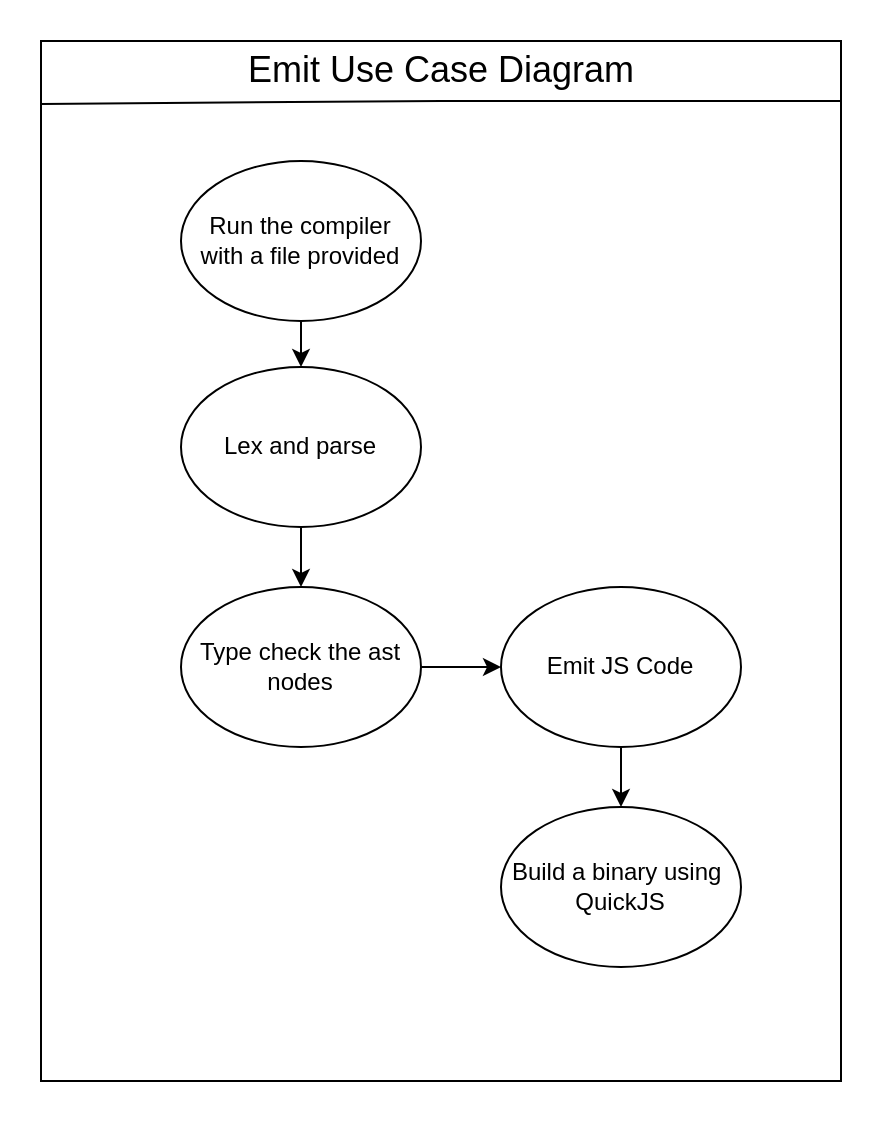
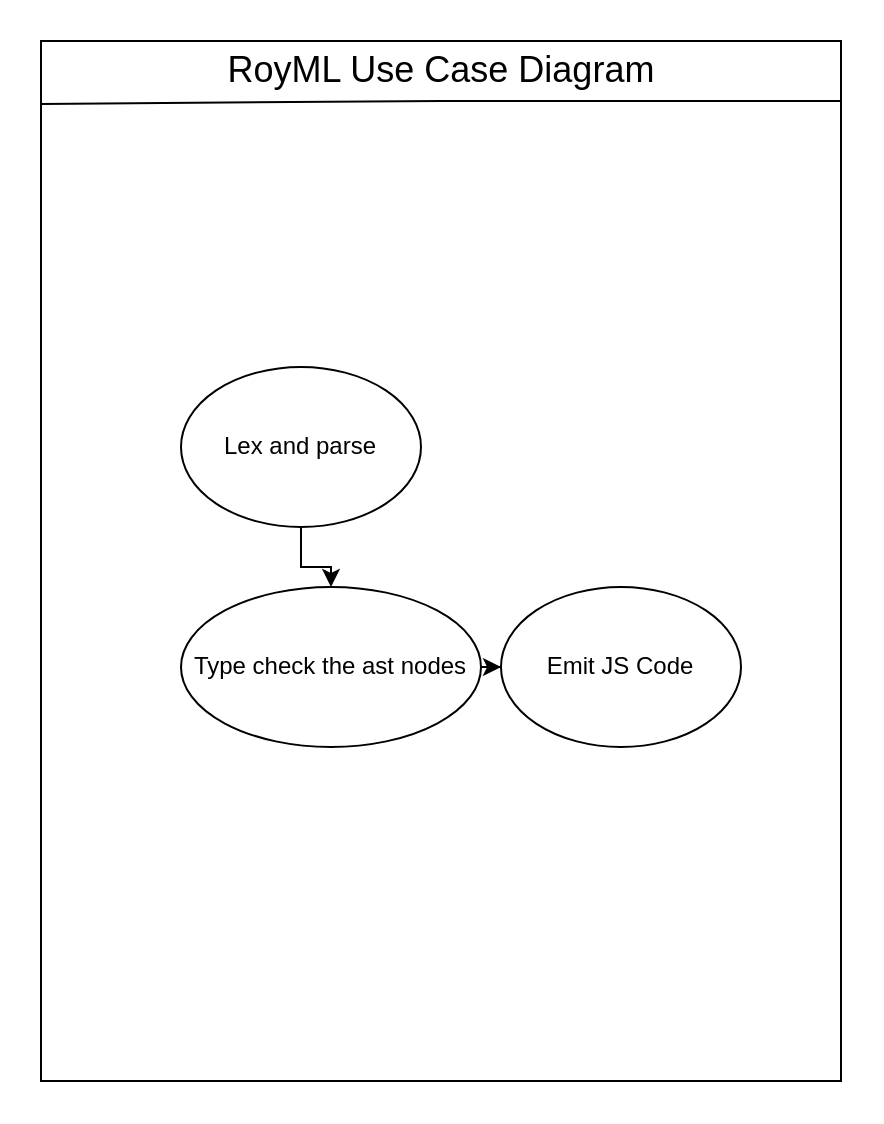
node "Emit Use Case Diagram": label "Emit Use Case Diagram" -> "RoyML Use Case Diagram"
node "Run the compiler with a file provided": removed
edge "Run the compiler with a file provided" -> "Lex and parse": removed
node "Type check the ast nodes": size 240x160 -> 300x160
edge "Emit JS Code" -> "Build a binary using QuickJS": removed
node "Build a binary using QuickJS": removed
